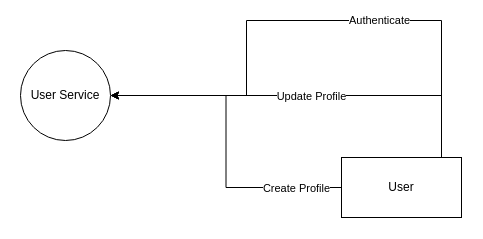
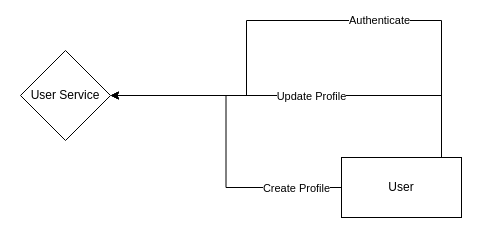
node "User Service": shape ellipse -> diamond
